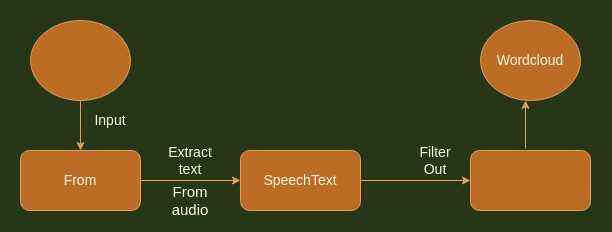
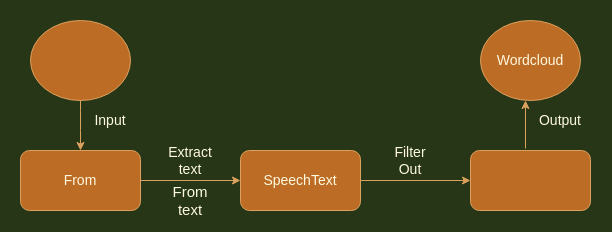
node "Output": added
node "FilterOut": moved (436, 161) -> (411, 161)
node "From audio": label "From audio" -> "From text"
